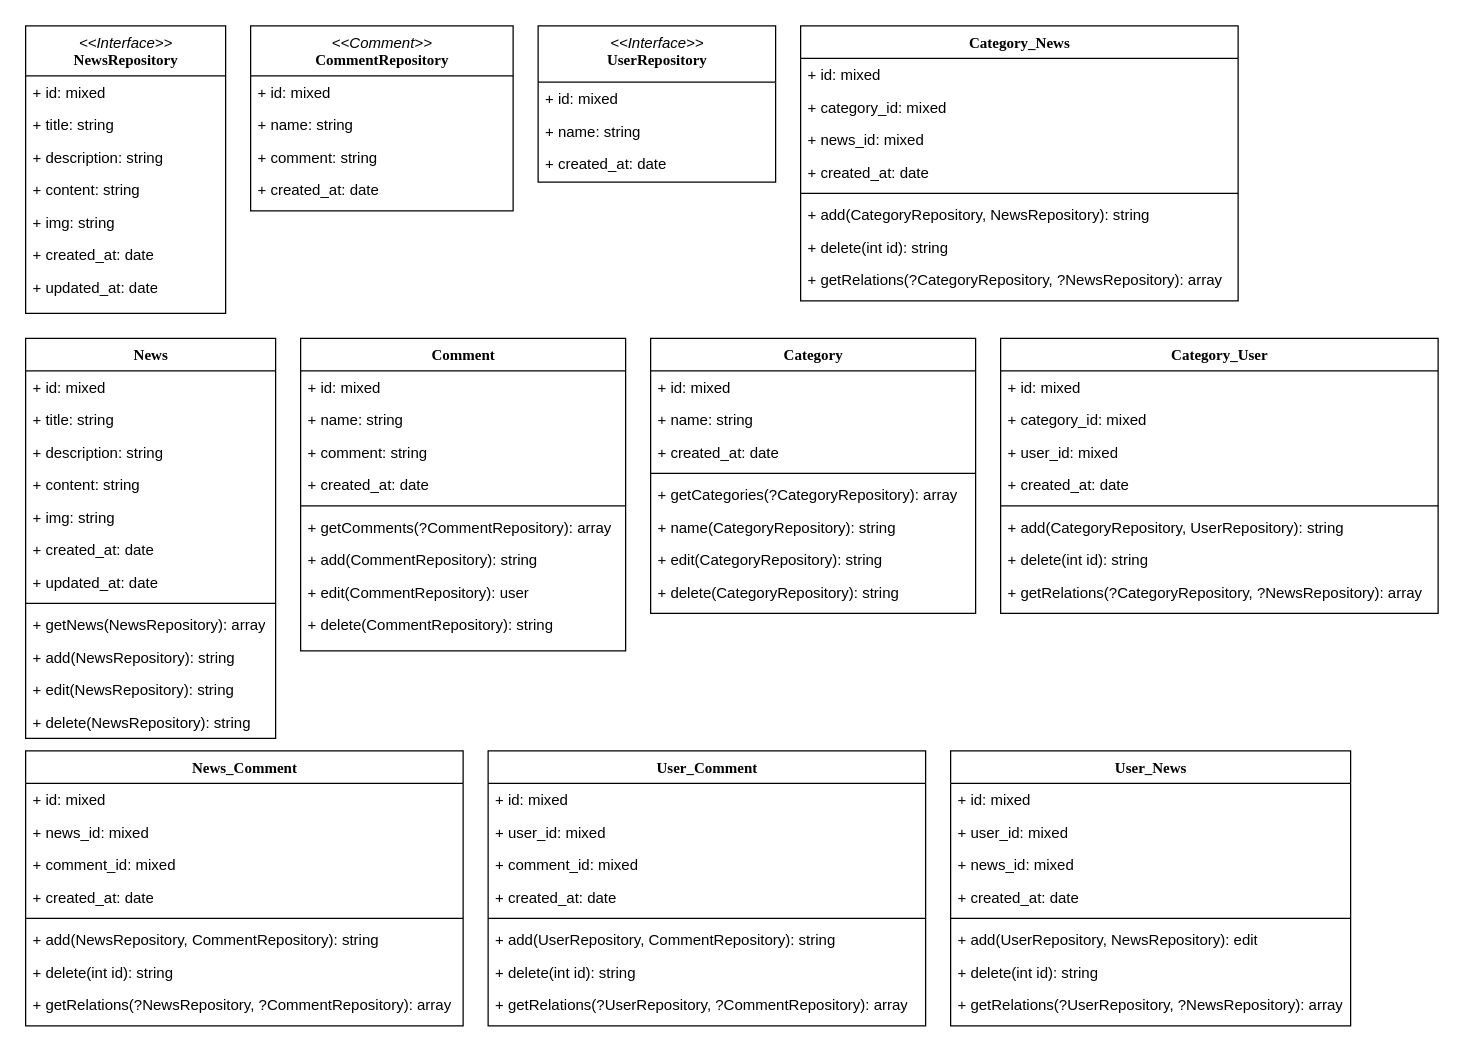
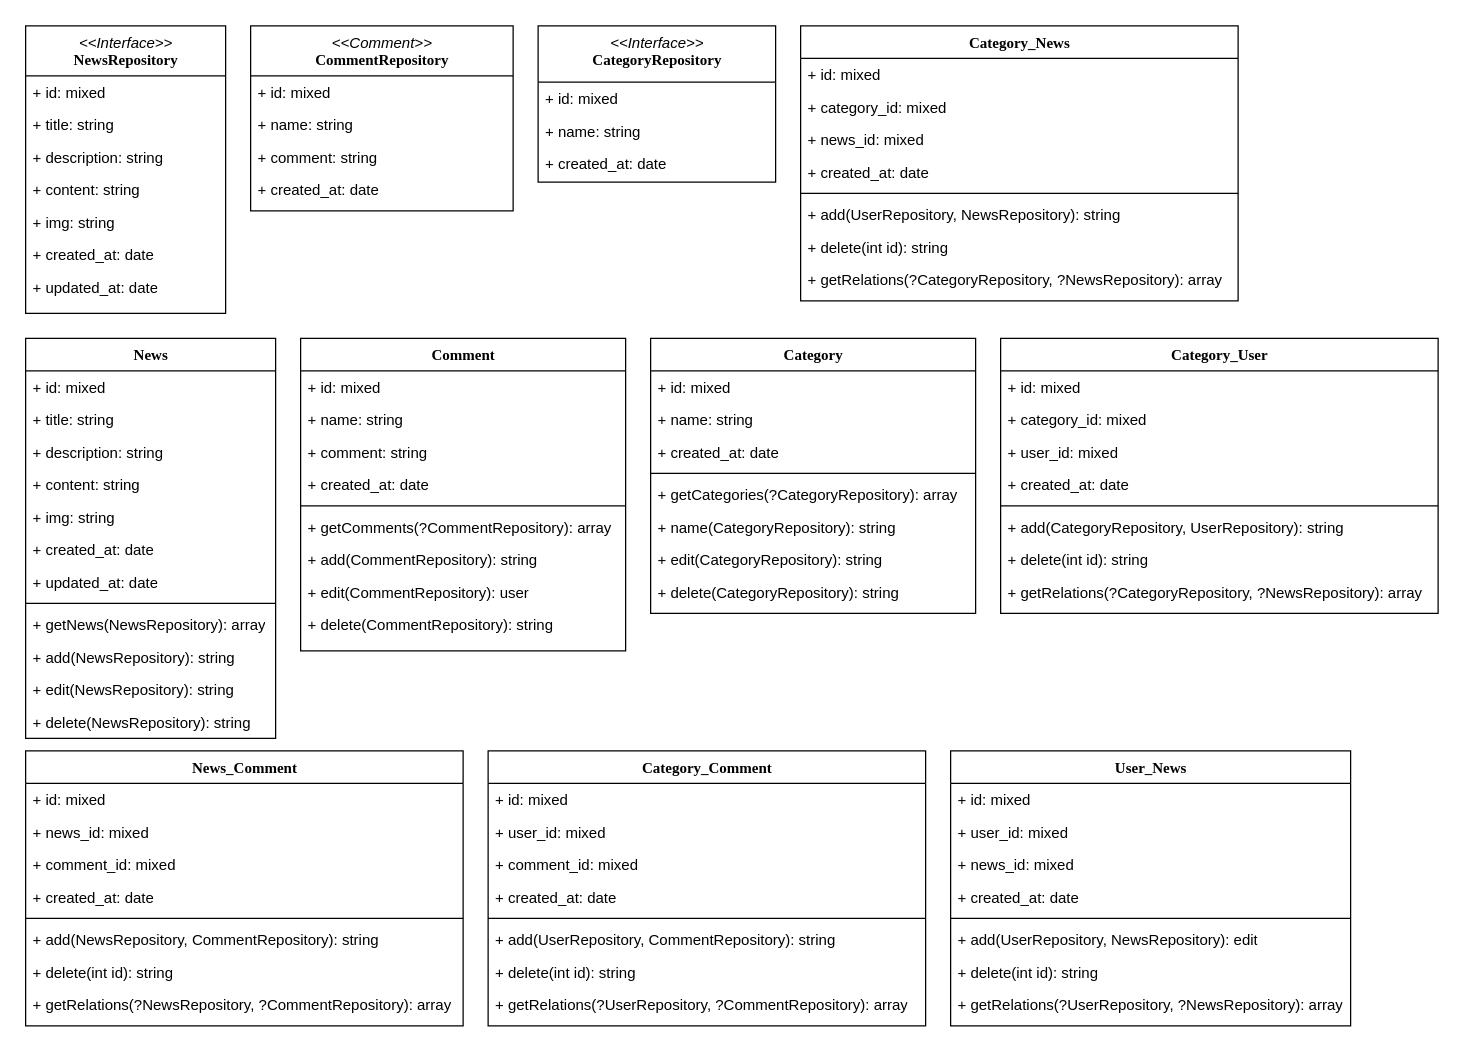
node "<<Interface>> UserRepository": label "<<Interface>> UserRepository" -> "<<Interface>> CategoryRepository"
node "+ add(CategoryRepository, NewsRepository): string": label "+ add(CategoryRepository, NewsRepository): string" -> "+ add(UserRepository, NewsRepository): string"
node "User_Comment": label "User_Comment" -> "Category_Comment"
